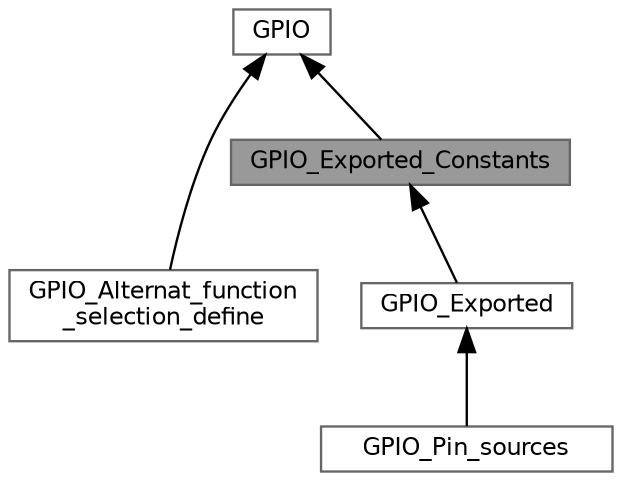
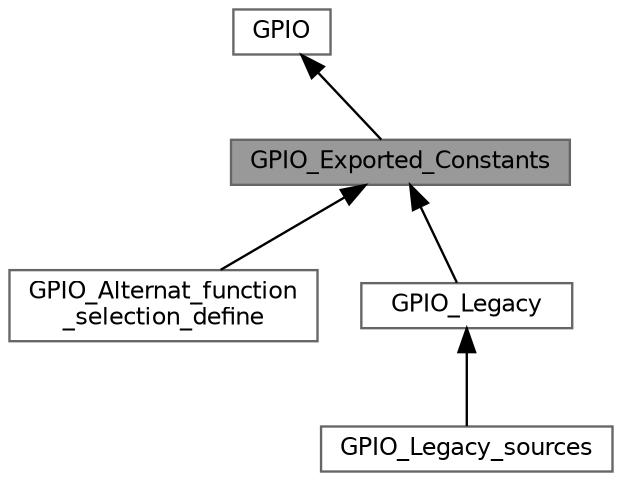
edge "GPIO_Alternat_function _selection_define" -> "GPIO": now "GPIO_Alternat_function _selection_define" -> "GPIO_Exported_Constants"
node "GPIO_Exported": label "GPIO_Exported" -> "GPIO_Legacy"
node "GPIO_Pin_sources": label "GPIO_Pin_sources" -> "GPIO_Legacy_sources"
